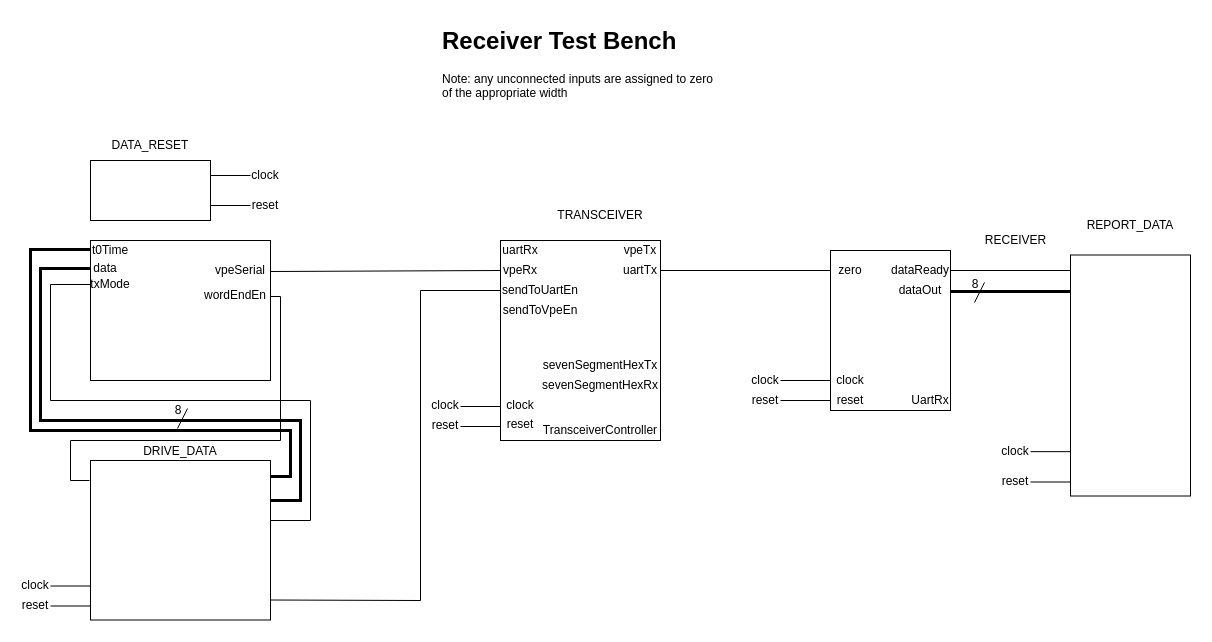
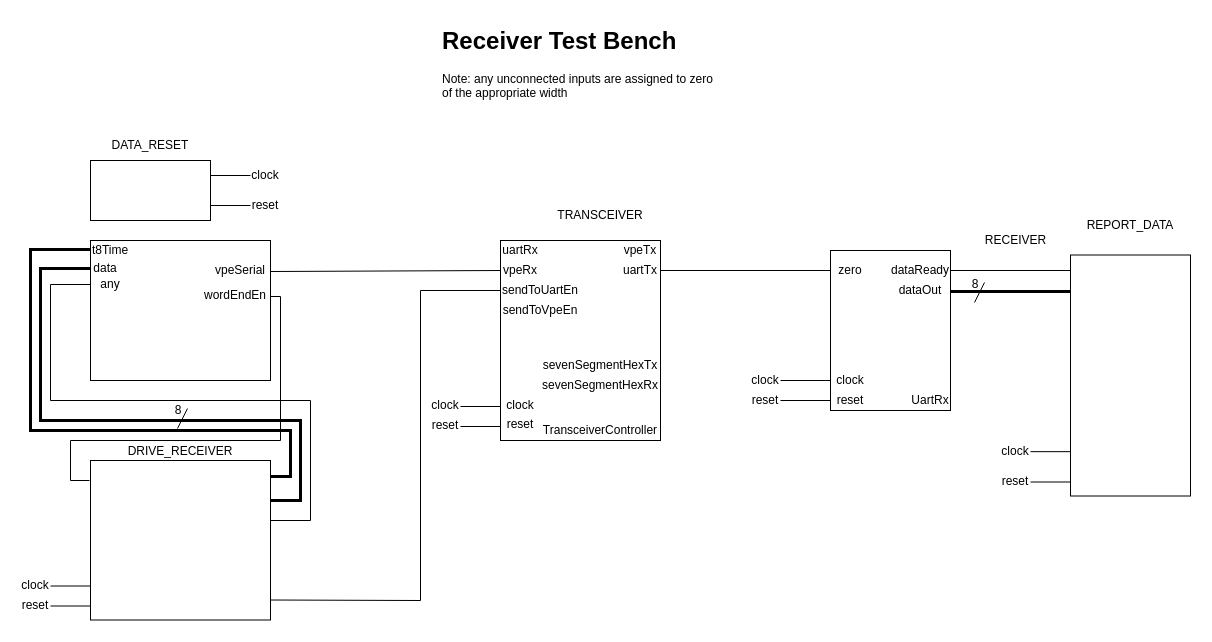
node "t0Time": label "t0Time" -> "t8Time"
node "txMode": label "txMode" -> "any"
node "DRIVE_DATA": label "DRIVE_DATA" -> "DRIVE_RECEIVER"
